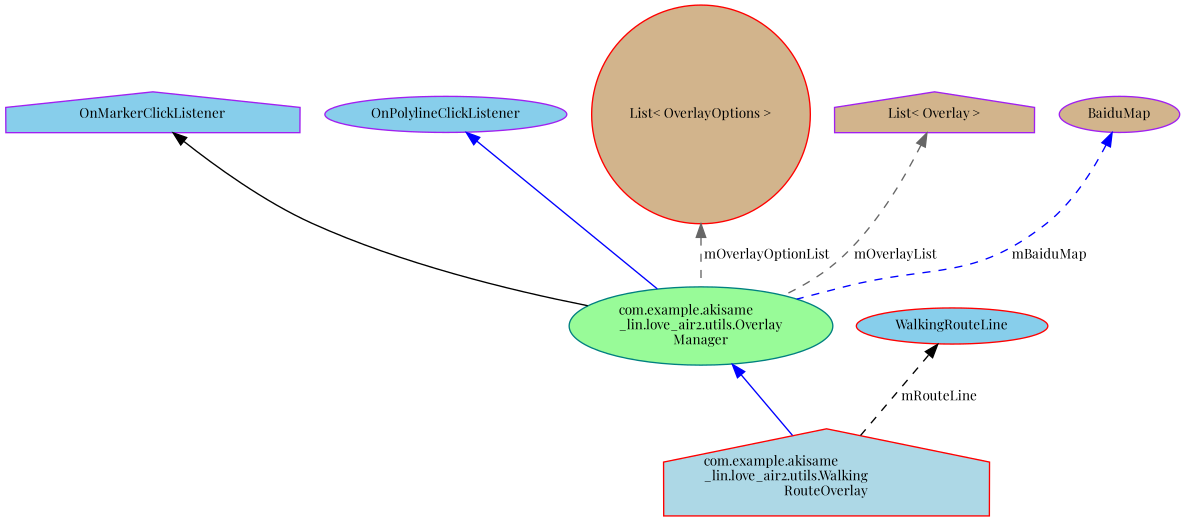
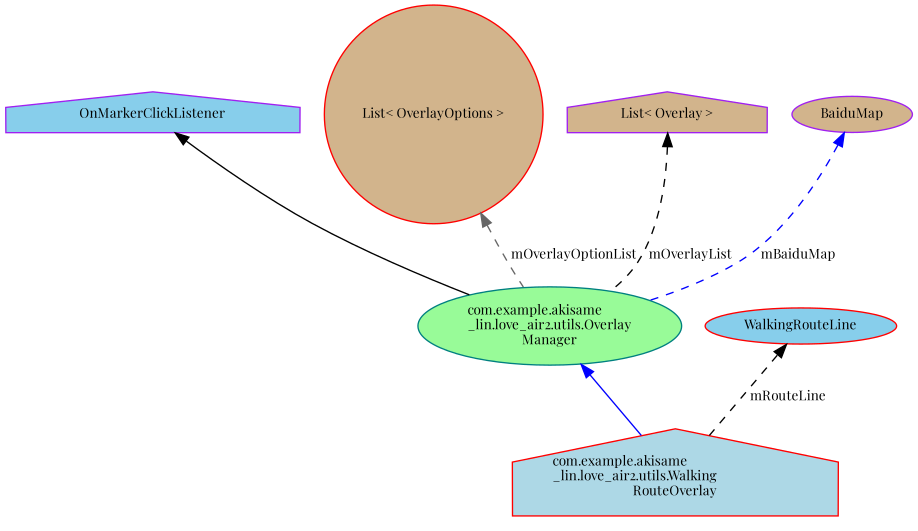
node "OnPolylineClickListener": removed
edge "com.example.akisame _lin.love_air2.utils.Overlay Manager" -> "List< Overlay >": color gray40 -> black
